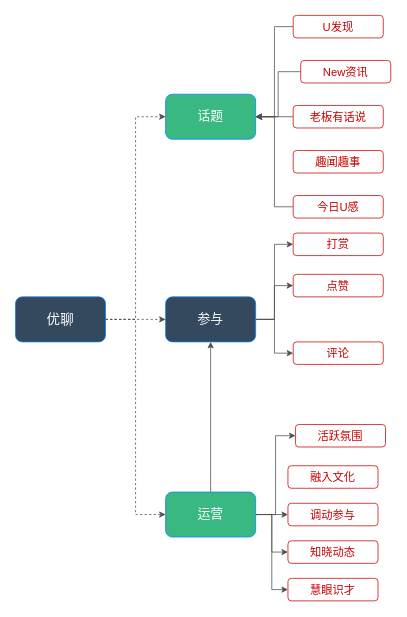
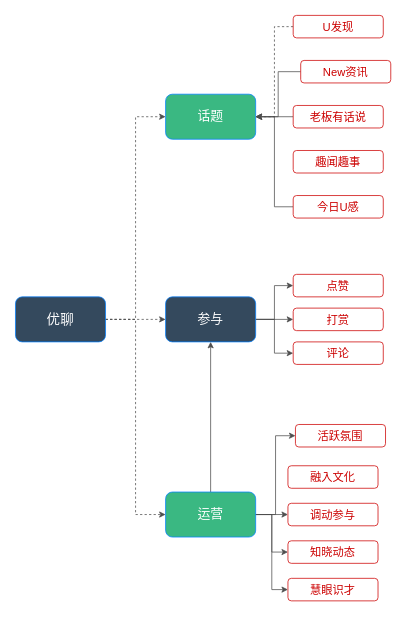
edge "U发现" -> "话题": style solid -> dashed
node "打赏": moved (338, 244) -> (338, 319)
